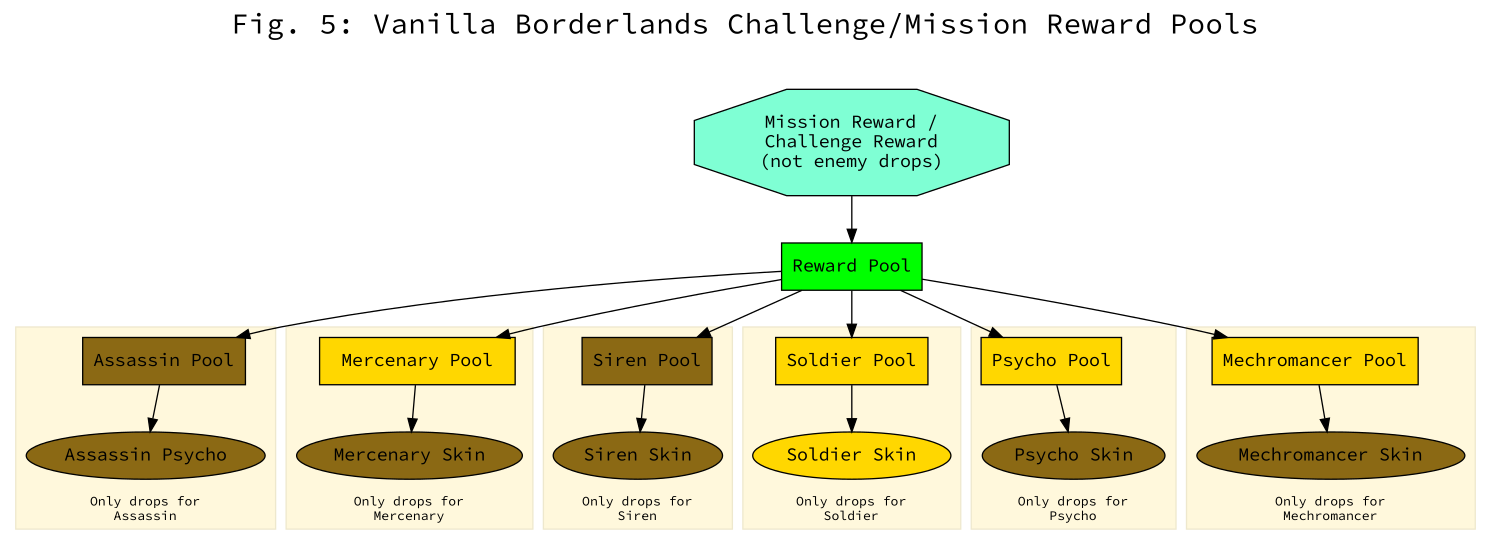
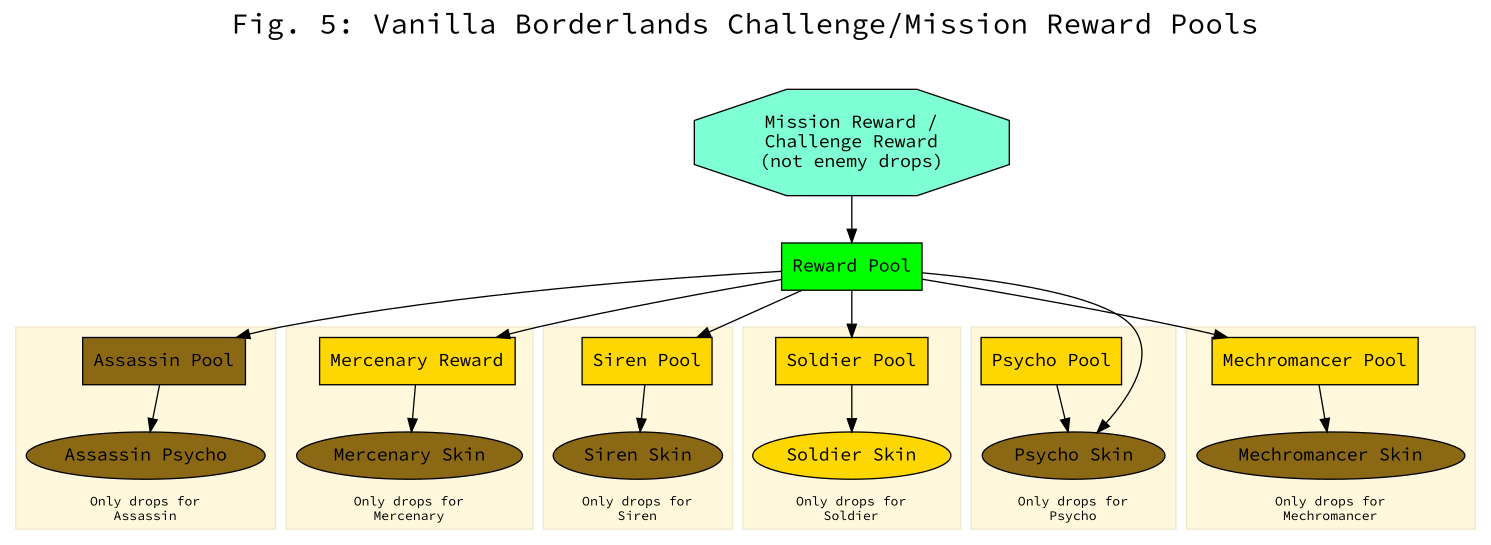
edge "Reward Pool" -> "Psycho Pool": now "Reward Pool" -> "Psycho Skin"
node "Mercenary Pool": label "Mercenary Pool" -> "Mercenary Reward"
node "Siren Pool": fillcolor goldenrod4 -> gold
